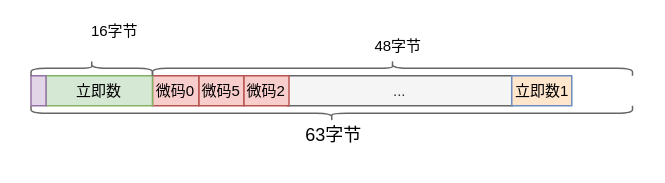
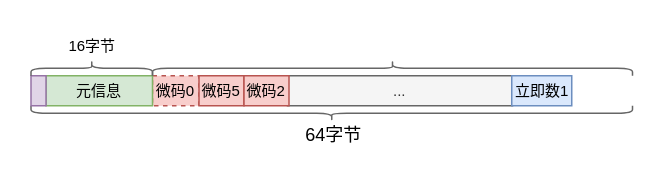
node "16字节": moved (115, 31) -> (92, 46)
node "48字节": removed
node "立即数": label "立即数" -> "元信息"
node "微码0": style solid -> dashed
node "立即数1": fillcolor #ffe6cc -> #dae8fc
node "63字节": label "63字节" -> "64字节"
